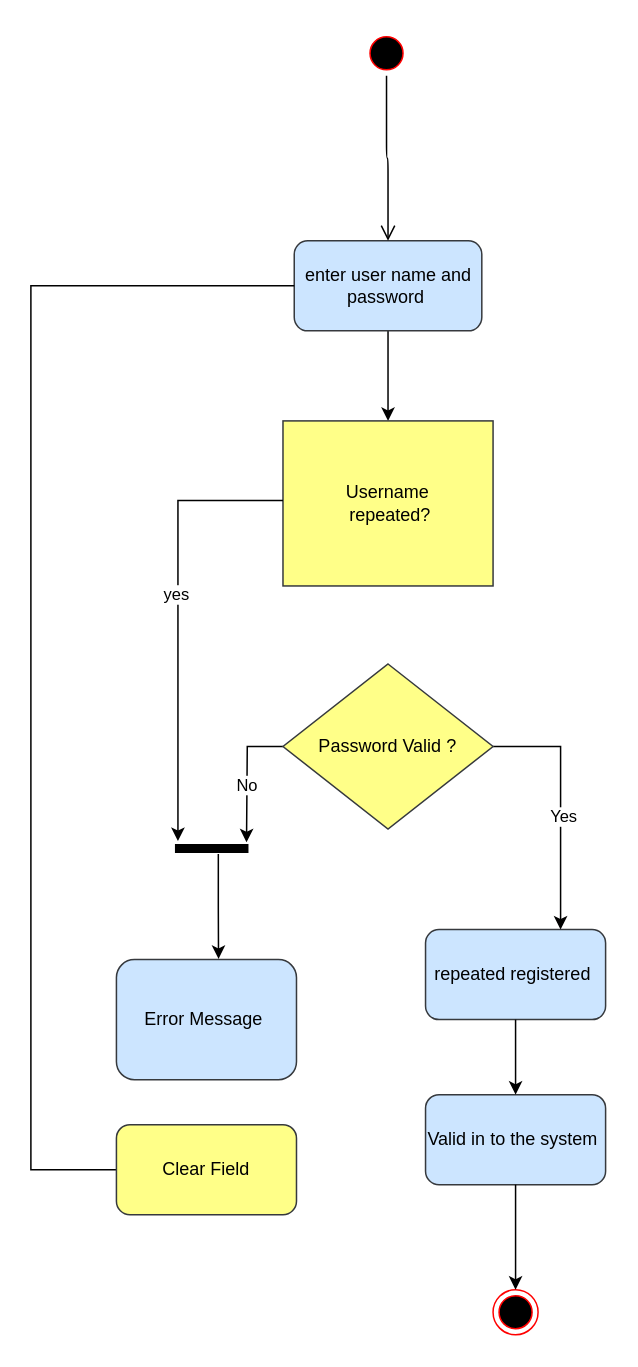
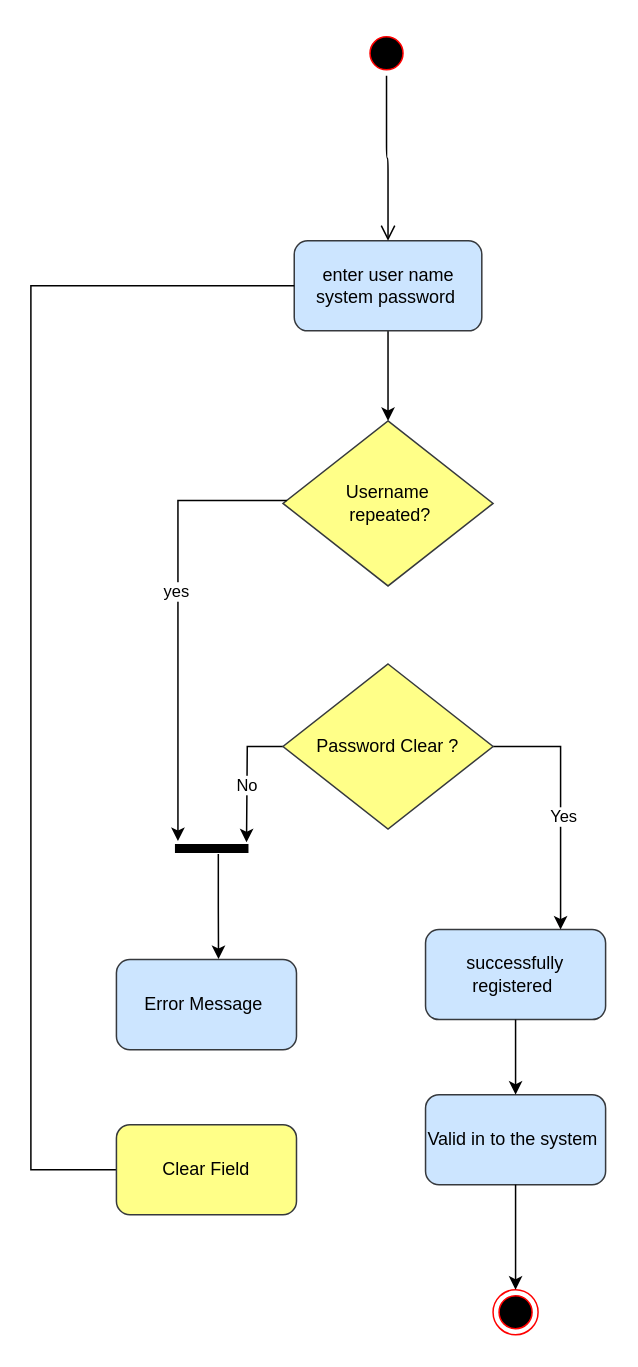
node "enter user name and password": label "enter user name and password" -> "enter user name system password"
node "Username repeated?": shape rectangle -> diamond
node "Password Valid ?": label "Password Valid ?" -> "Password Clear ?"
node "repeated registered": label "repeated registered" -> "successfully registered"
node "Error Message": size 180x120 -> 180x90
